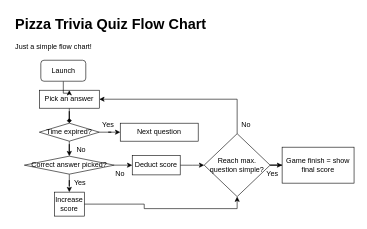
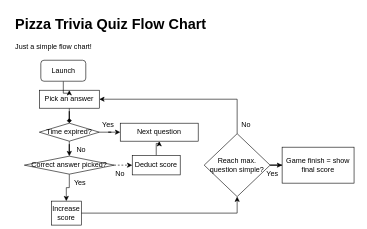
edge "Correct answer picked?" -> "Deduct score": style solid -> dashed
edge "Deduct score" -> "Reach max. question simple?": now "Deduct score" -> "Next question"
node "Increase score": moved (69, 204) -> (66, 213)
